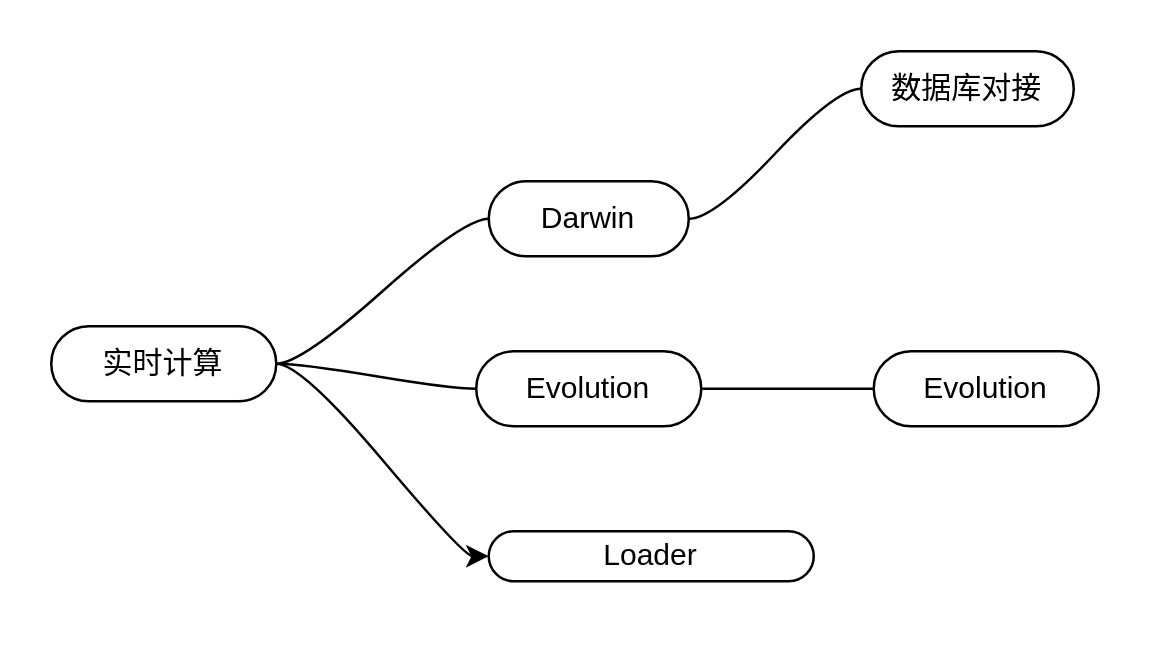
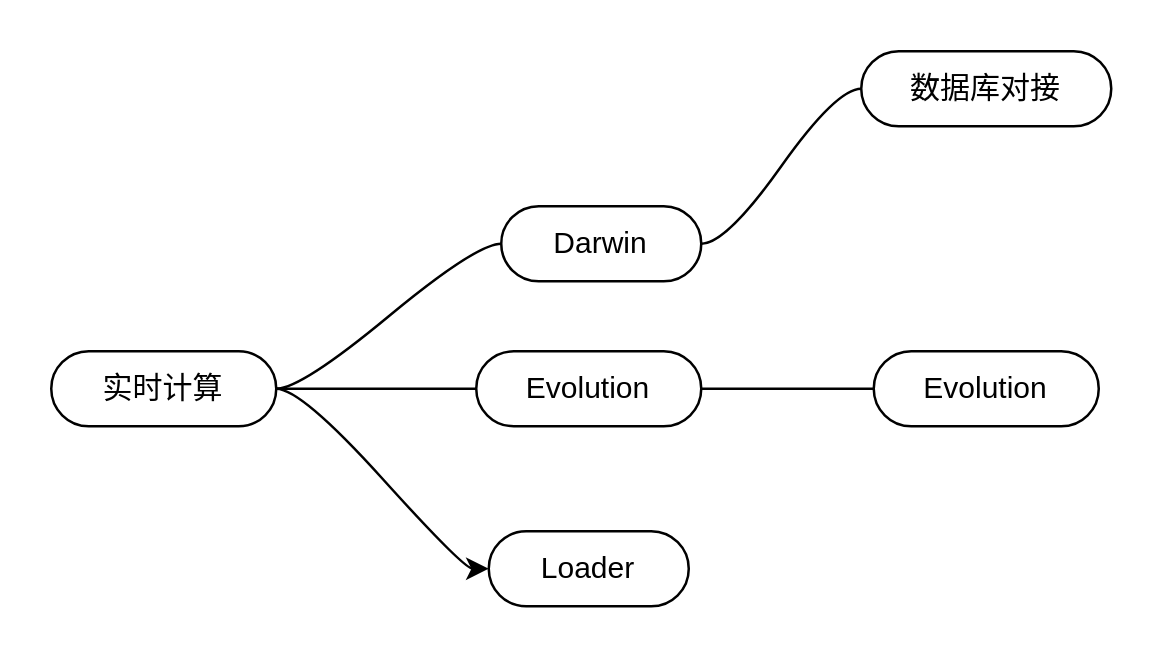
node "数据库对接": size 213x75 -> 250x75
node "Darwin": moved (589, 219) -> (601, 244)
node "实时计算": moved (164, 364) -> (164, 389)
node "Loader": size 325x50 -> 200x75
